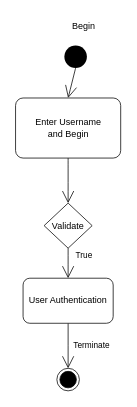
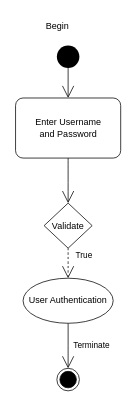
node "Begin": moved (84, 27) -> (57, 27)
node "Be": moved (75, 57) -> (68, 57)
node "Enter Username and Begin": label "Enter Username and Begin" -> "Enter Username and Password"
edge "Validate" -> "User Authentication": style solid -> dashed
node "User Authentication": shape rounded rectangle -> ellipse
